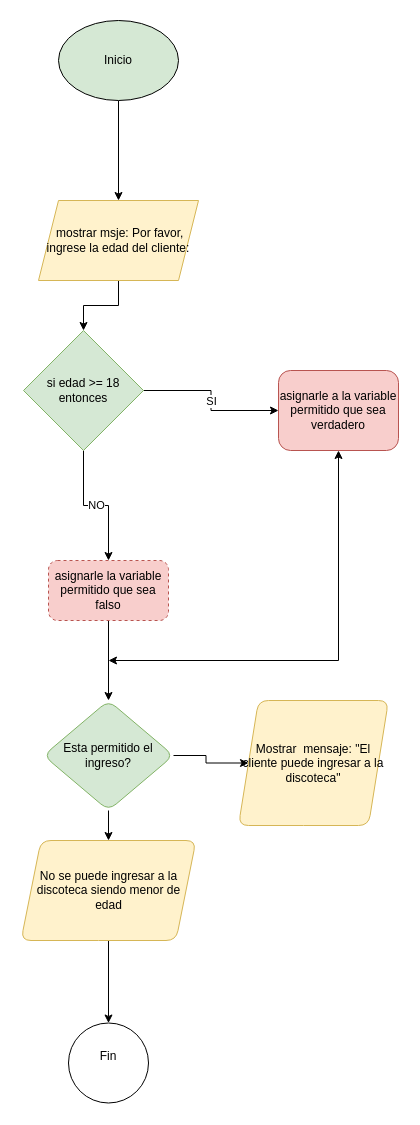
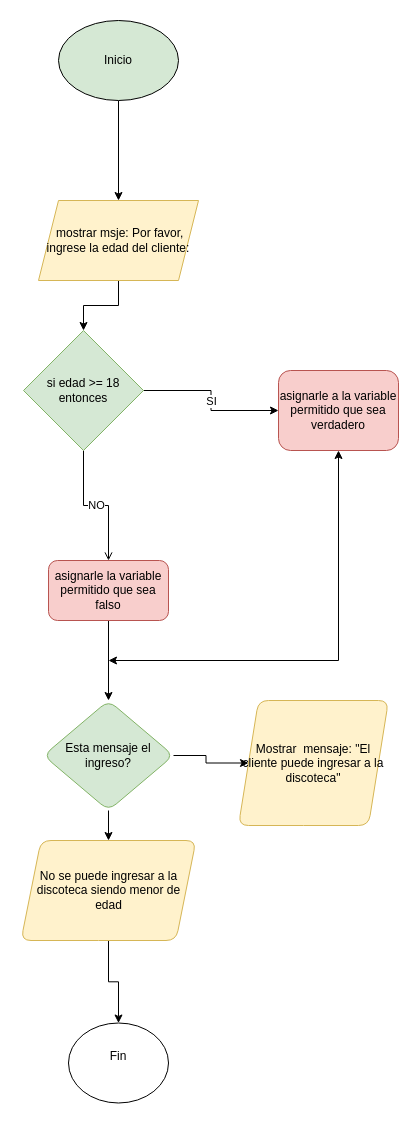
edge "si edad >= 18 entonces" -> "asignarle la variable permitido que sea falso": arrowhead classic -> open
node "asignarle la variable permitido que sea falso": style dashed -> solid
node "Esta permitido el ingreso?": label "Esta permitido el ingreso?" -> "Esta mensaje el ingreso?"
node "Fin": size 80x80 -> 100x80
